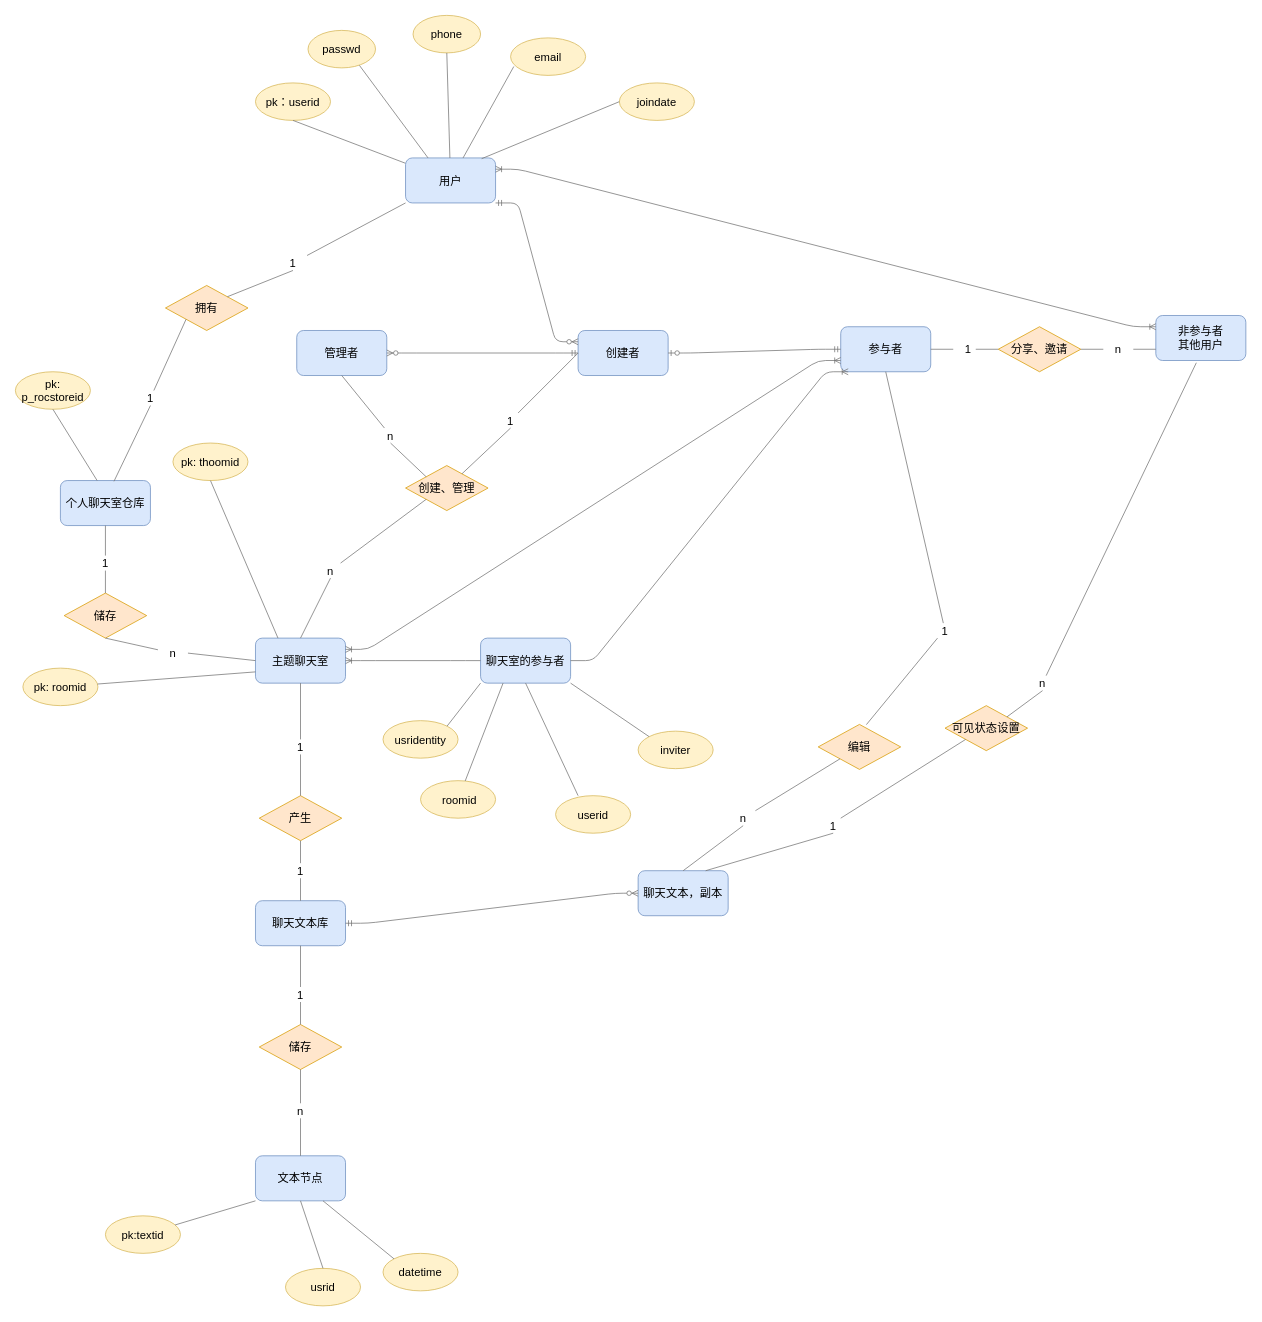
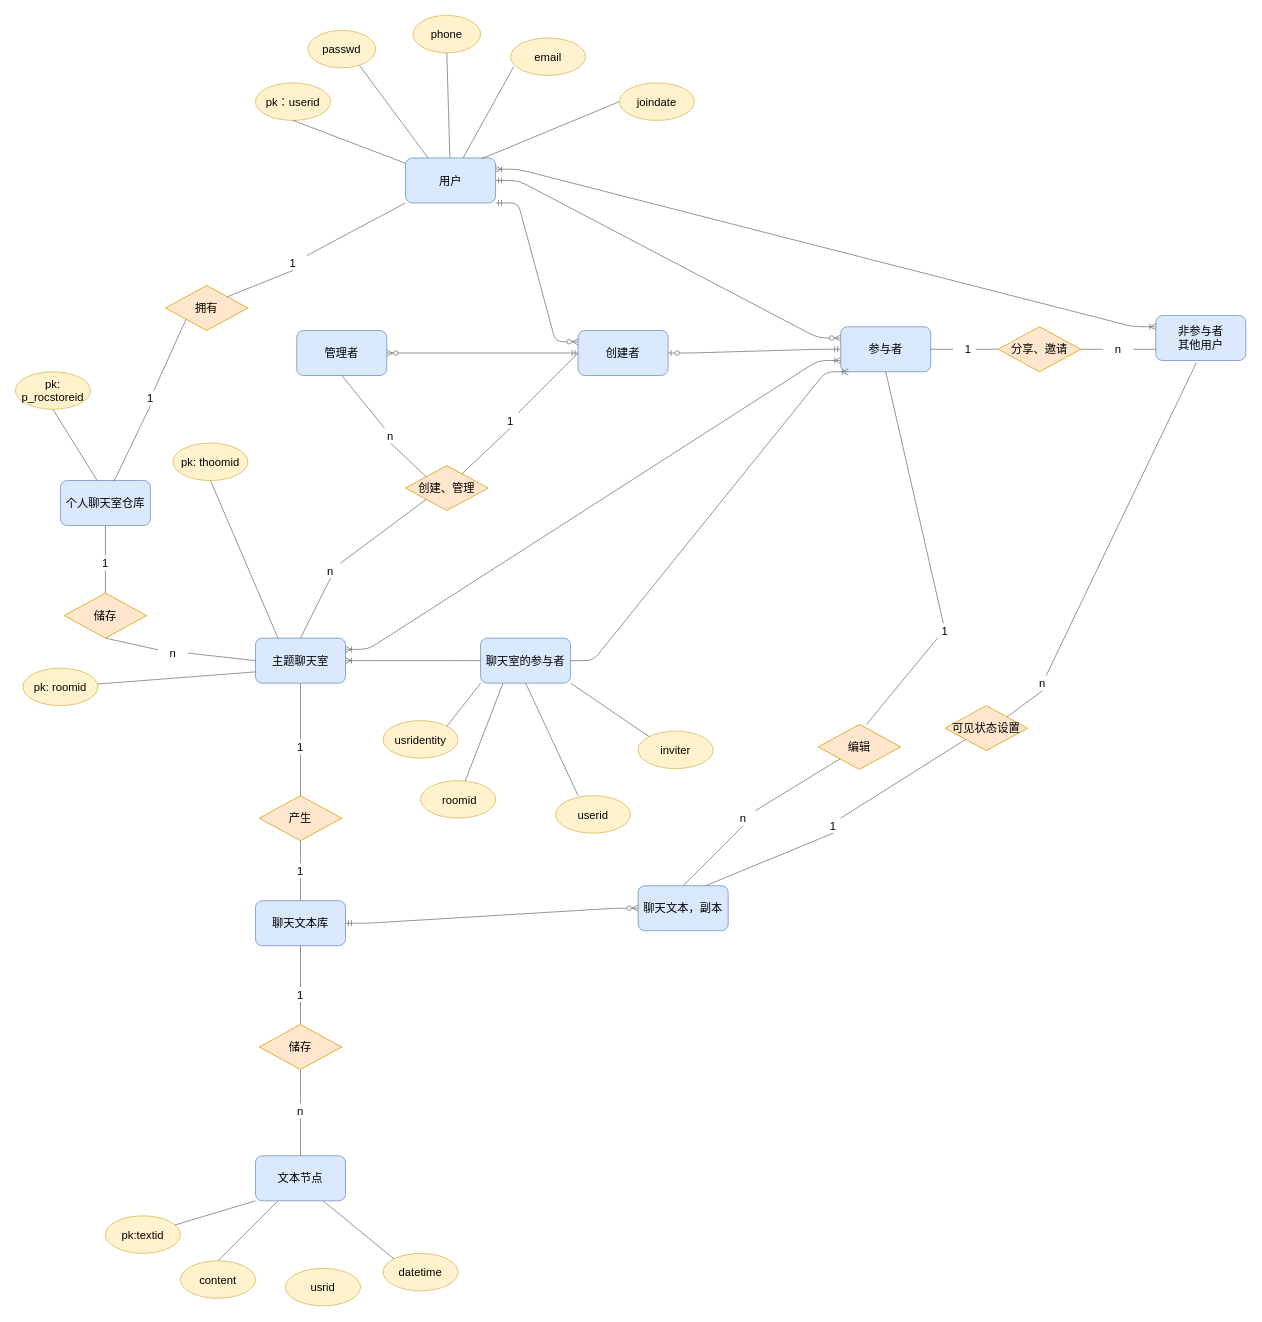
edge "用户" -- "参与者": added
node "聊天文本，副本": moved (683, 893) -> (683, 908)
edge "文本节点" -- "content": added
edge "文本节点" -- "usrid": removed
node "content": added
